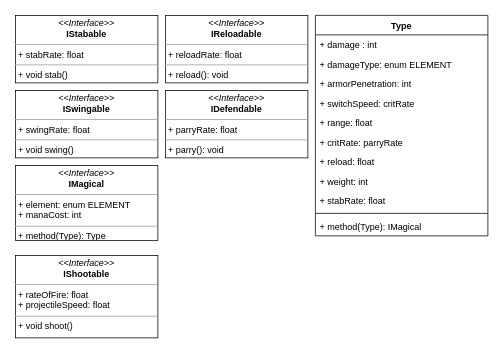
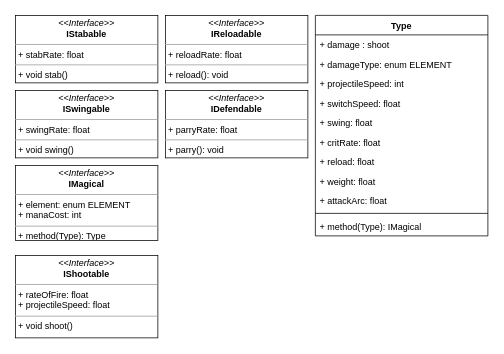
node "+ damage : int": label "+ damage : int" -> "+ damage : shoot"
node "+ armorPenetration: int": label "+ armorPenetration: int" -> "+ projectileSpeed: int"
node "+ switchSpeed: critRate": label "+ switchSpeed: critRate" -> "+ switchSpeed: float"
node "+ range: float": label "+ range: float" -> "+ swing: float"
node "+ critRate: parryRate": label "+ critRate: parryRate" -> "+ critRate: float"
node "+ weight: int": label "+ weight: int" -> "+ weight: float"
node "+ stabRate: float": label "+ stabRate: float" -> "+ attackArc: float"
